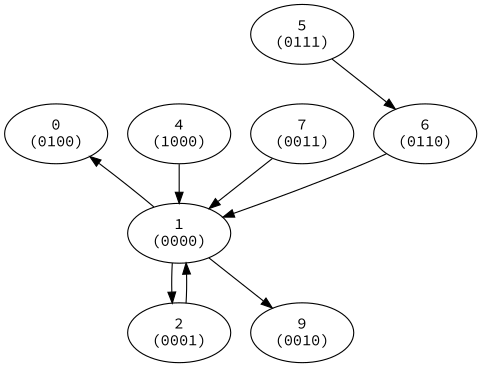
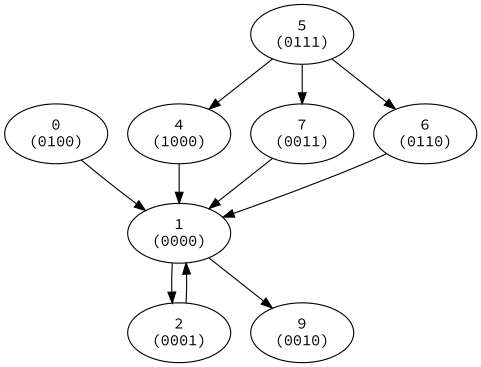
edge "5 (0111)" -> "7 (0011)": added
edge "5 (0111)" -> "4 (1000)": added
edge "1 (0000)" -> "0 (0100)": reversed
